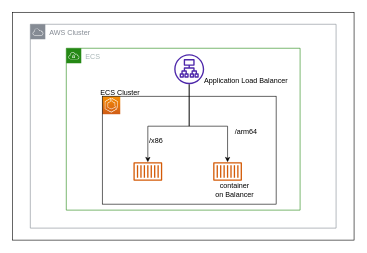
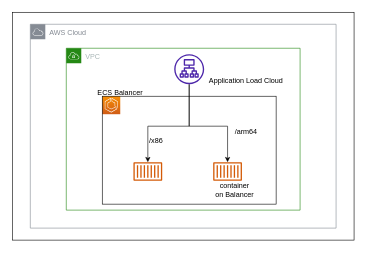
node "AWS Cluster": label "AWS Cluster" -> "AWS Cloud"
node "ECS": label "ECS" -> "VPC"
node "Application Load Balancer": label "Application Load Balancer" -> "Application Load Cloud"
node "ECS Cluster": label "ECS Cluster" -> "ECS Balancer"
